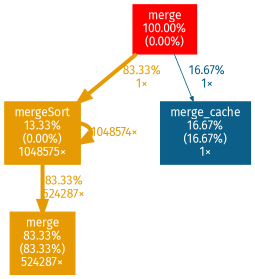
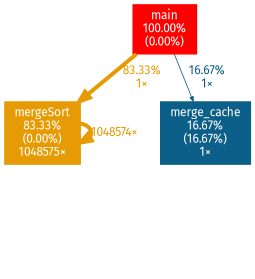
node "merge 100.00% (0.00%)": label "merge 100.00% (0.00%)" -> "main 100.00% (0.00%)"
node "mergeSort 13.33% (0.00%) 1048575×": label "mergeSort 13.33% (0.00%) 1048575×" -> "mergeSort 83.33% (0.00%) 1048575×"
node "merge 83.33% (83.33%) 524287×": removed
